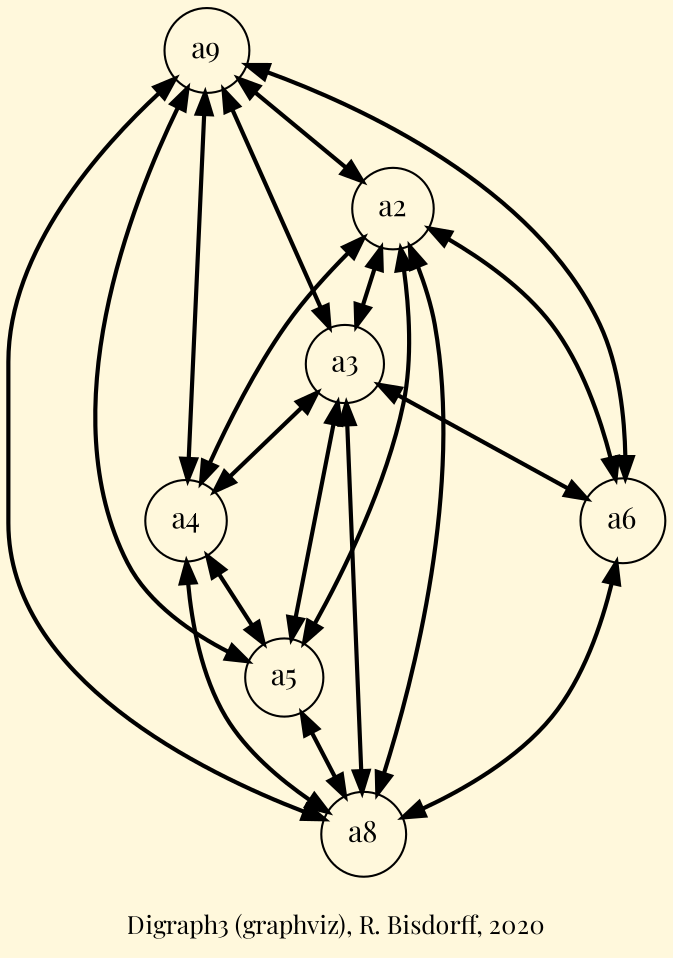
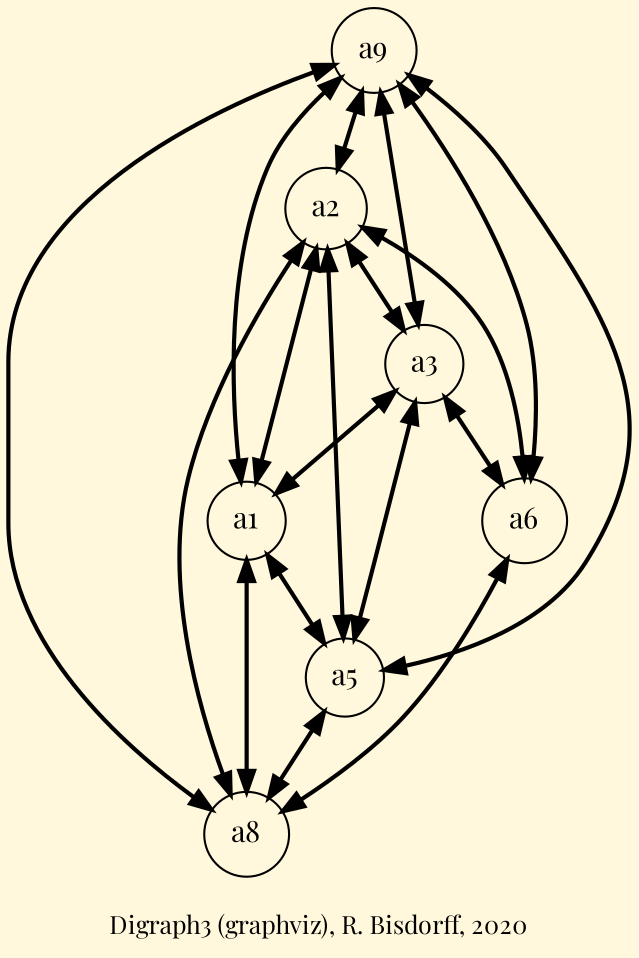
node "a4": label "a4" -> "a1"
edge "a3" -- "a8": removed
